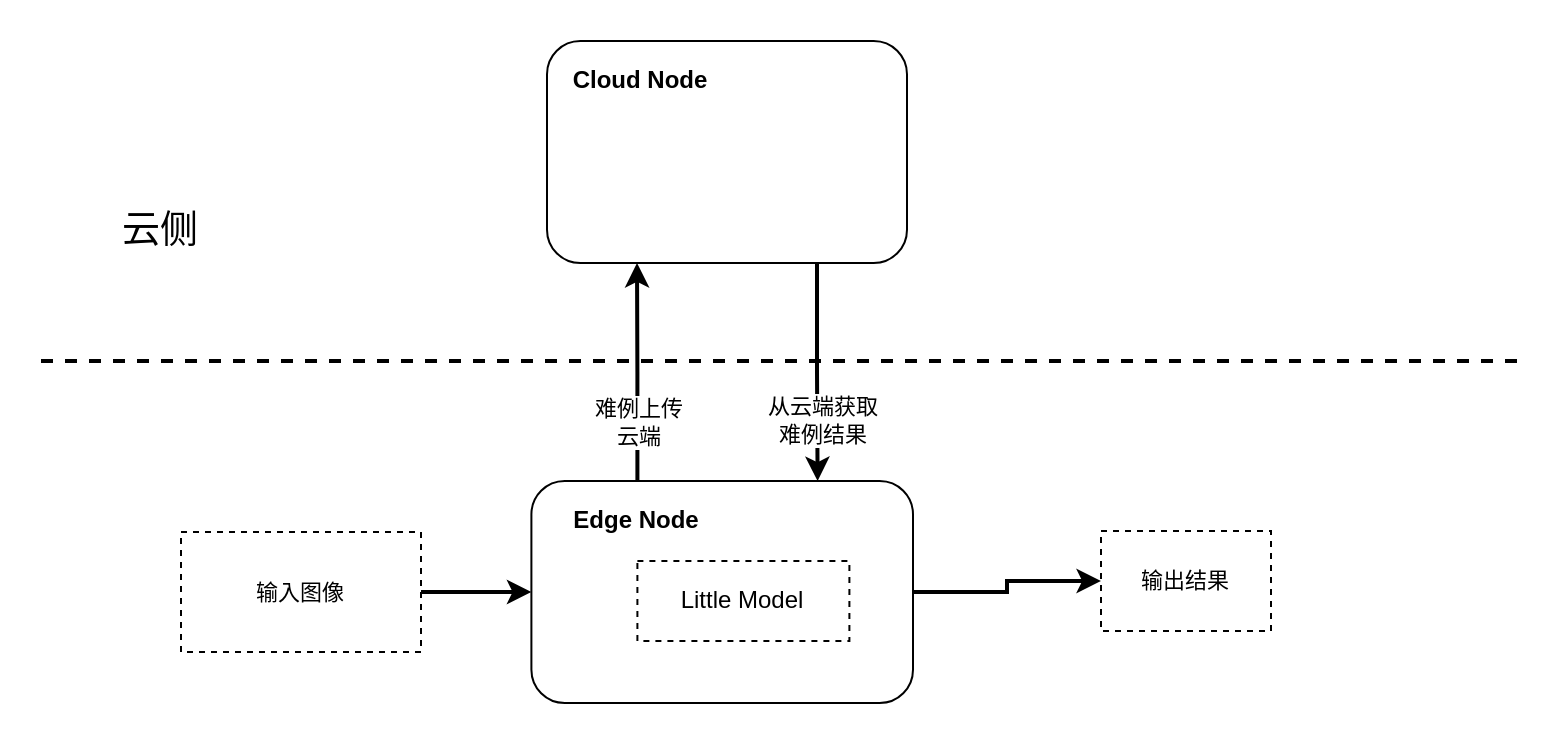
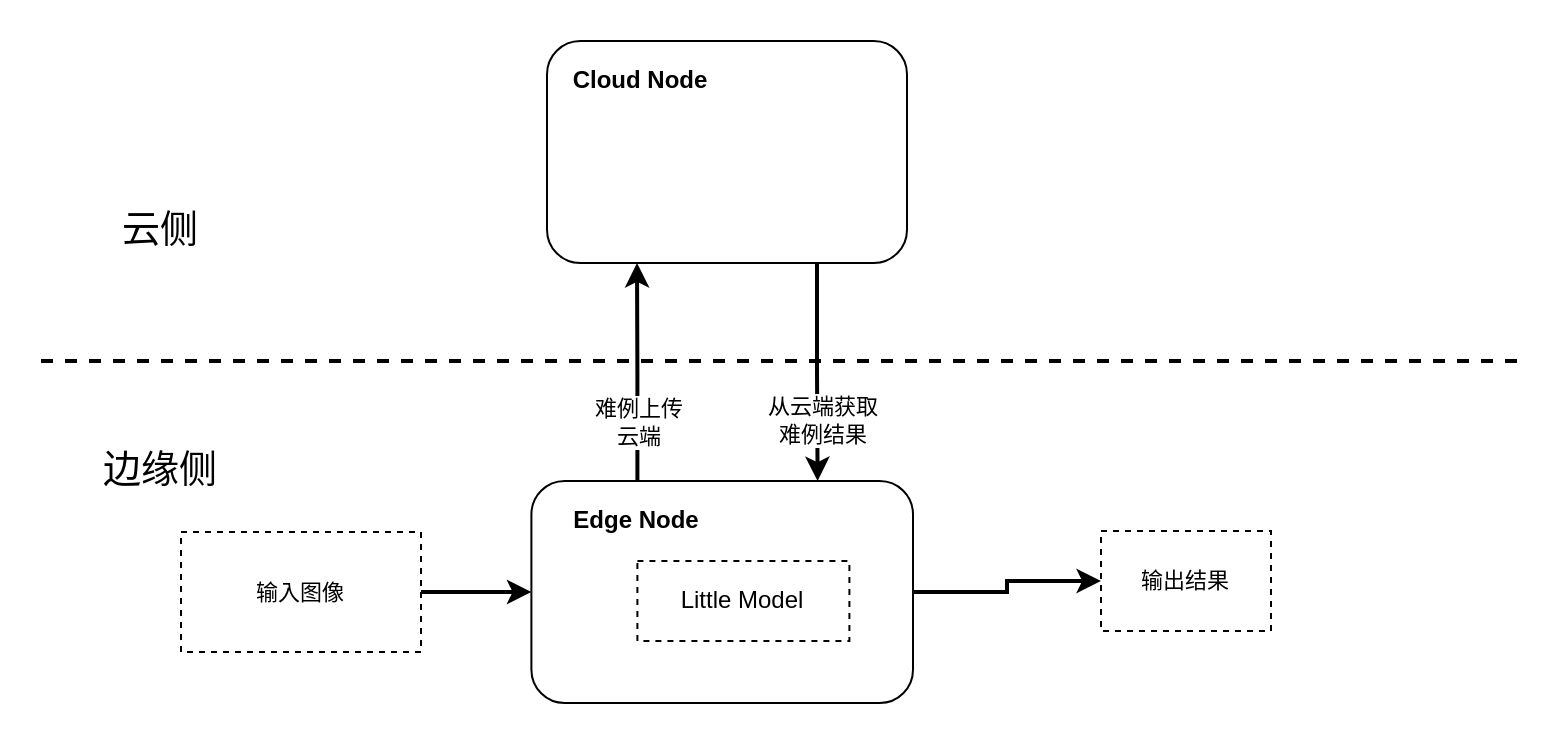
node "边缘侧": added
